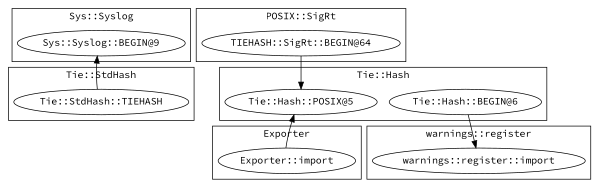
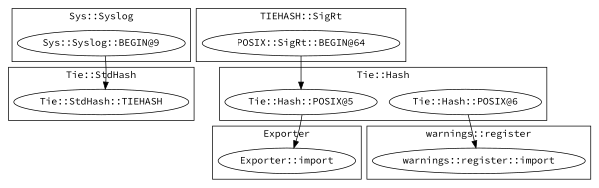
cluster "POSIX::SigRt": label "POSIX::SigRt" -> "TIEHASH::SigRt"
node "TIEHASH::SigRt::BEGIN@64": label "TIEHASH::SigRt::BEGIN@64" -> "POSIX::SigRt::BEGIN@64"
edge "Tie::StdHash::TIEHASH" -> "Sys::Syslog::BEGIN@9": reversed
node "Tie::Hash::BEGIN@6": label "Tie::Hash::BEGIN@6" -> "Tie::Hash::POSIX@6"
edge "Exporter::import" -> "Tie::Hash::POSIX@5": reversed
